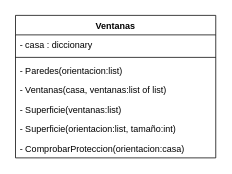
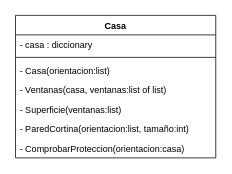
node "Ventanas": label "Ventanas" -> "Casa"
node "- Paredes(orientacion:list)": label "- Paredes(orientacion:list)" -> "- Casa(orientacion:list)"
node "- Superficie(orientacion:list, tamaño:int)": label "- Superficie(orientacion:list, tamaño:int)" -> "- ParedCortina(orientacion:list, tamaño:int)"
